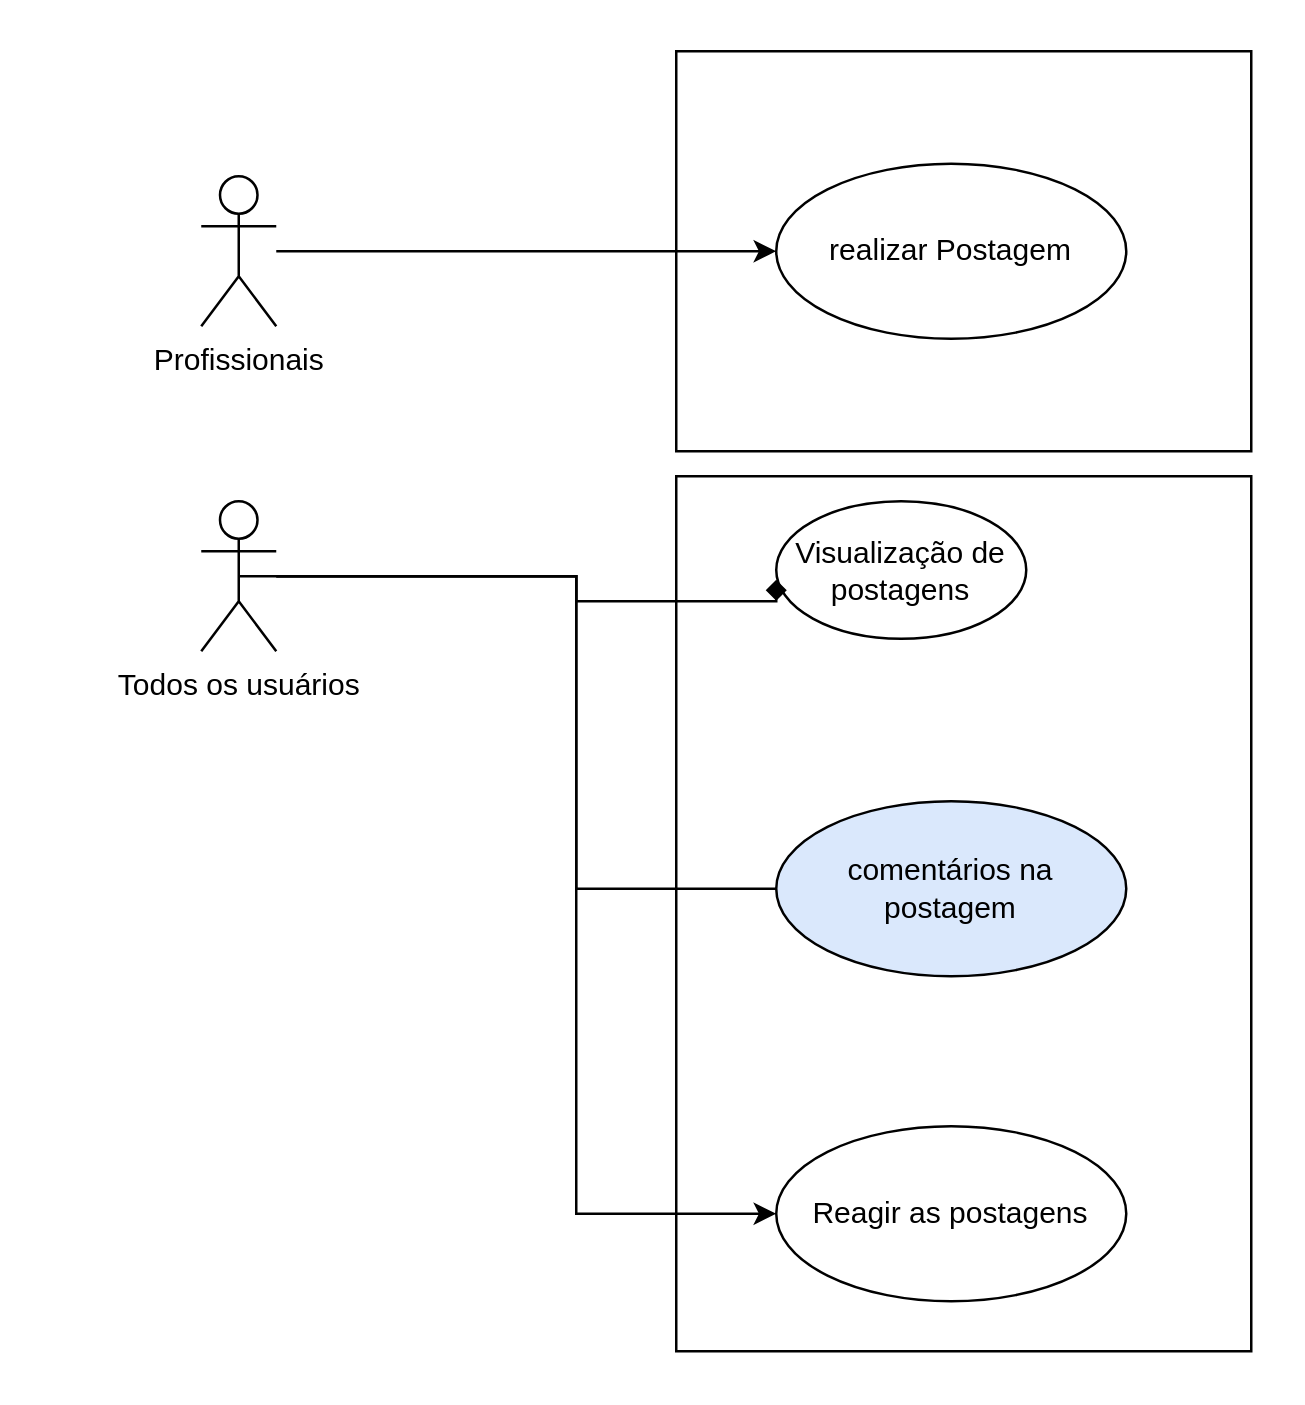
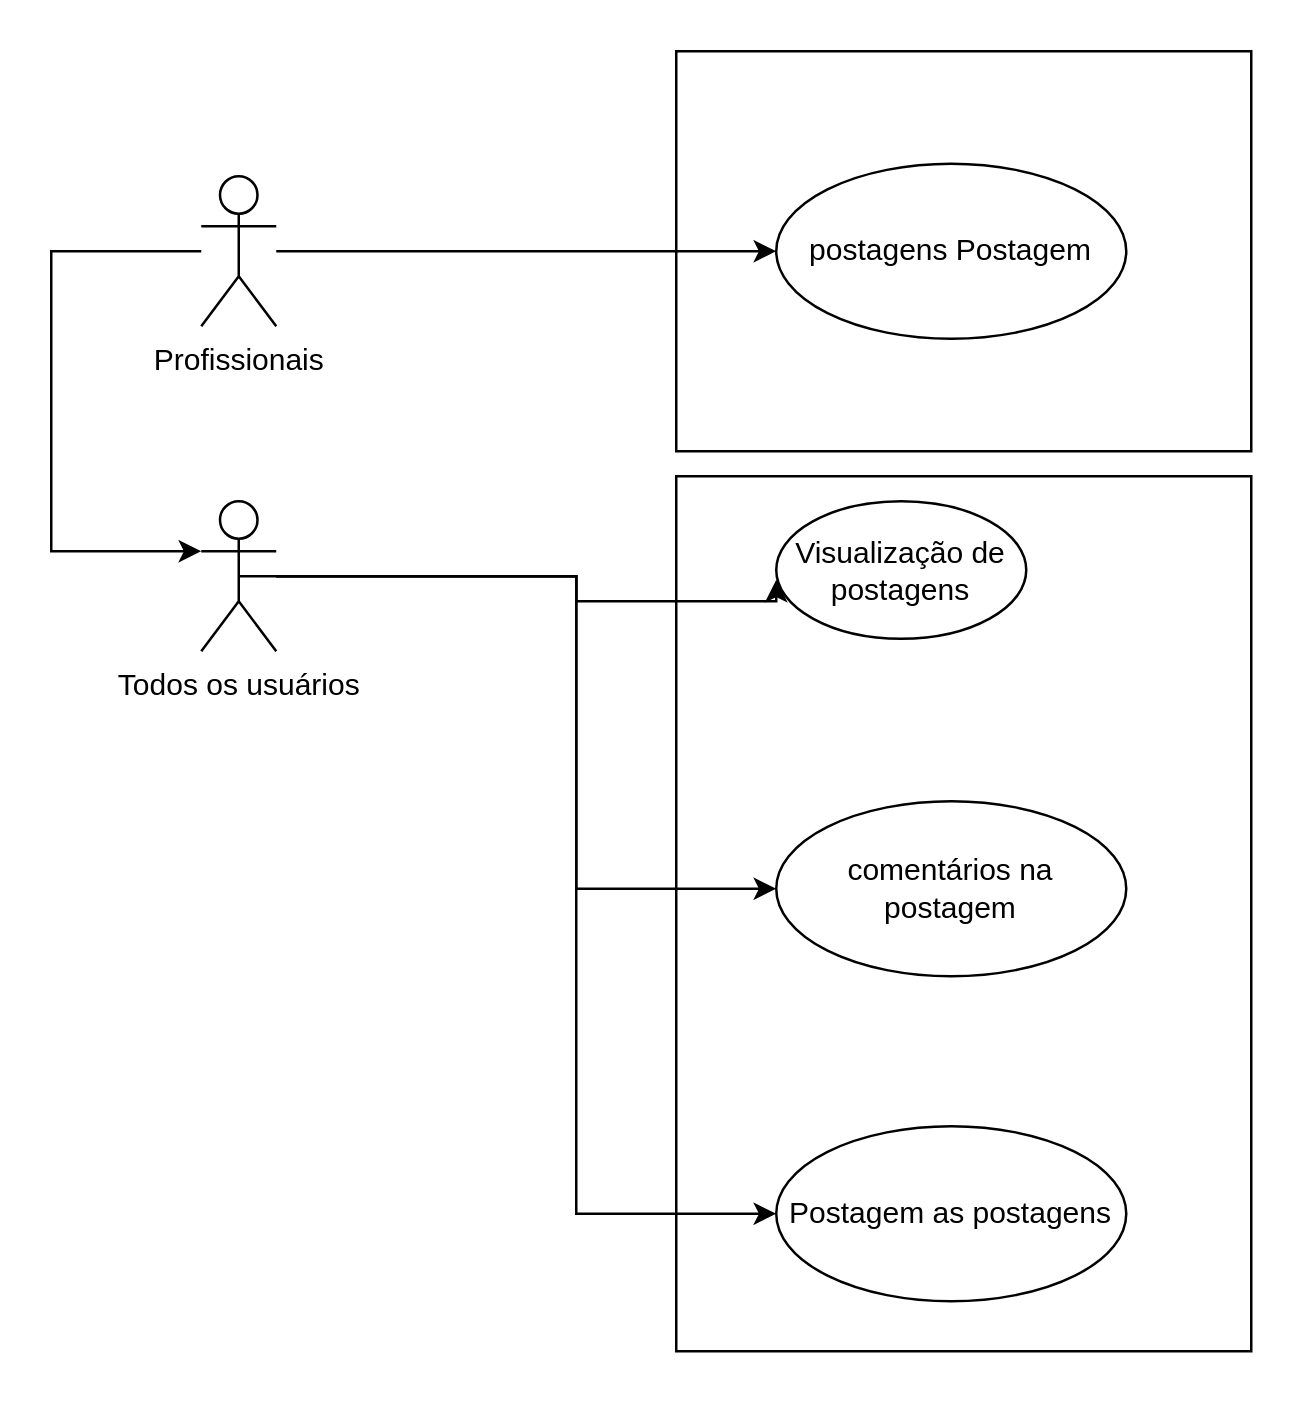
node "realizar Postagem": label "realizar Postagem" -> "postagens Postagem"
edge "Profissionais" -> "Todos os usuários": added
edge "Todos os usuários" -> "Visualização de postagens": arrowhead diamond -> classic
edge "Todos os usuários" -- "comentários na postagem": arrowhead none -> classic
node "comentários na postagem": fillcolor #dae8fc -> #ffffff
node "Reagir as postagens": label "Reagir as postagens" -> "Postagem as postagens"
